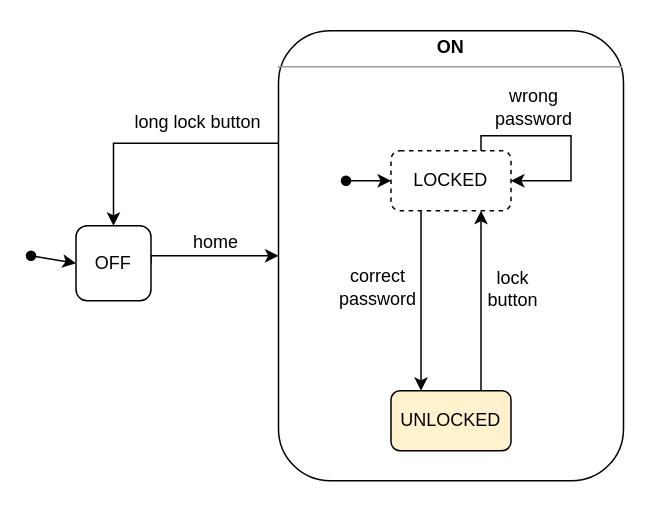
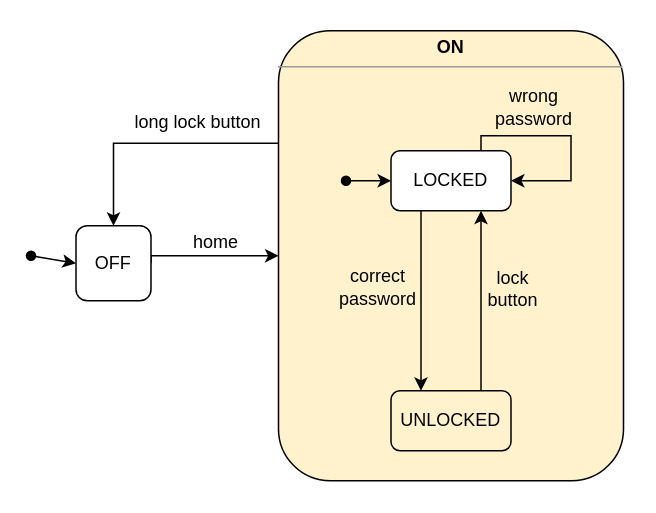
node "LOCKED": style dashed -> solid
node "ON": fillcolor #ffffff -> #fff2cc
